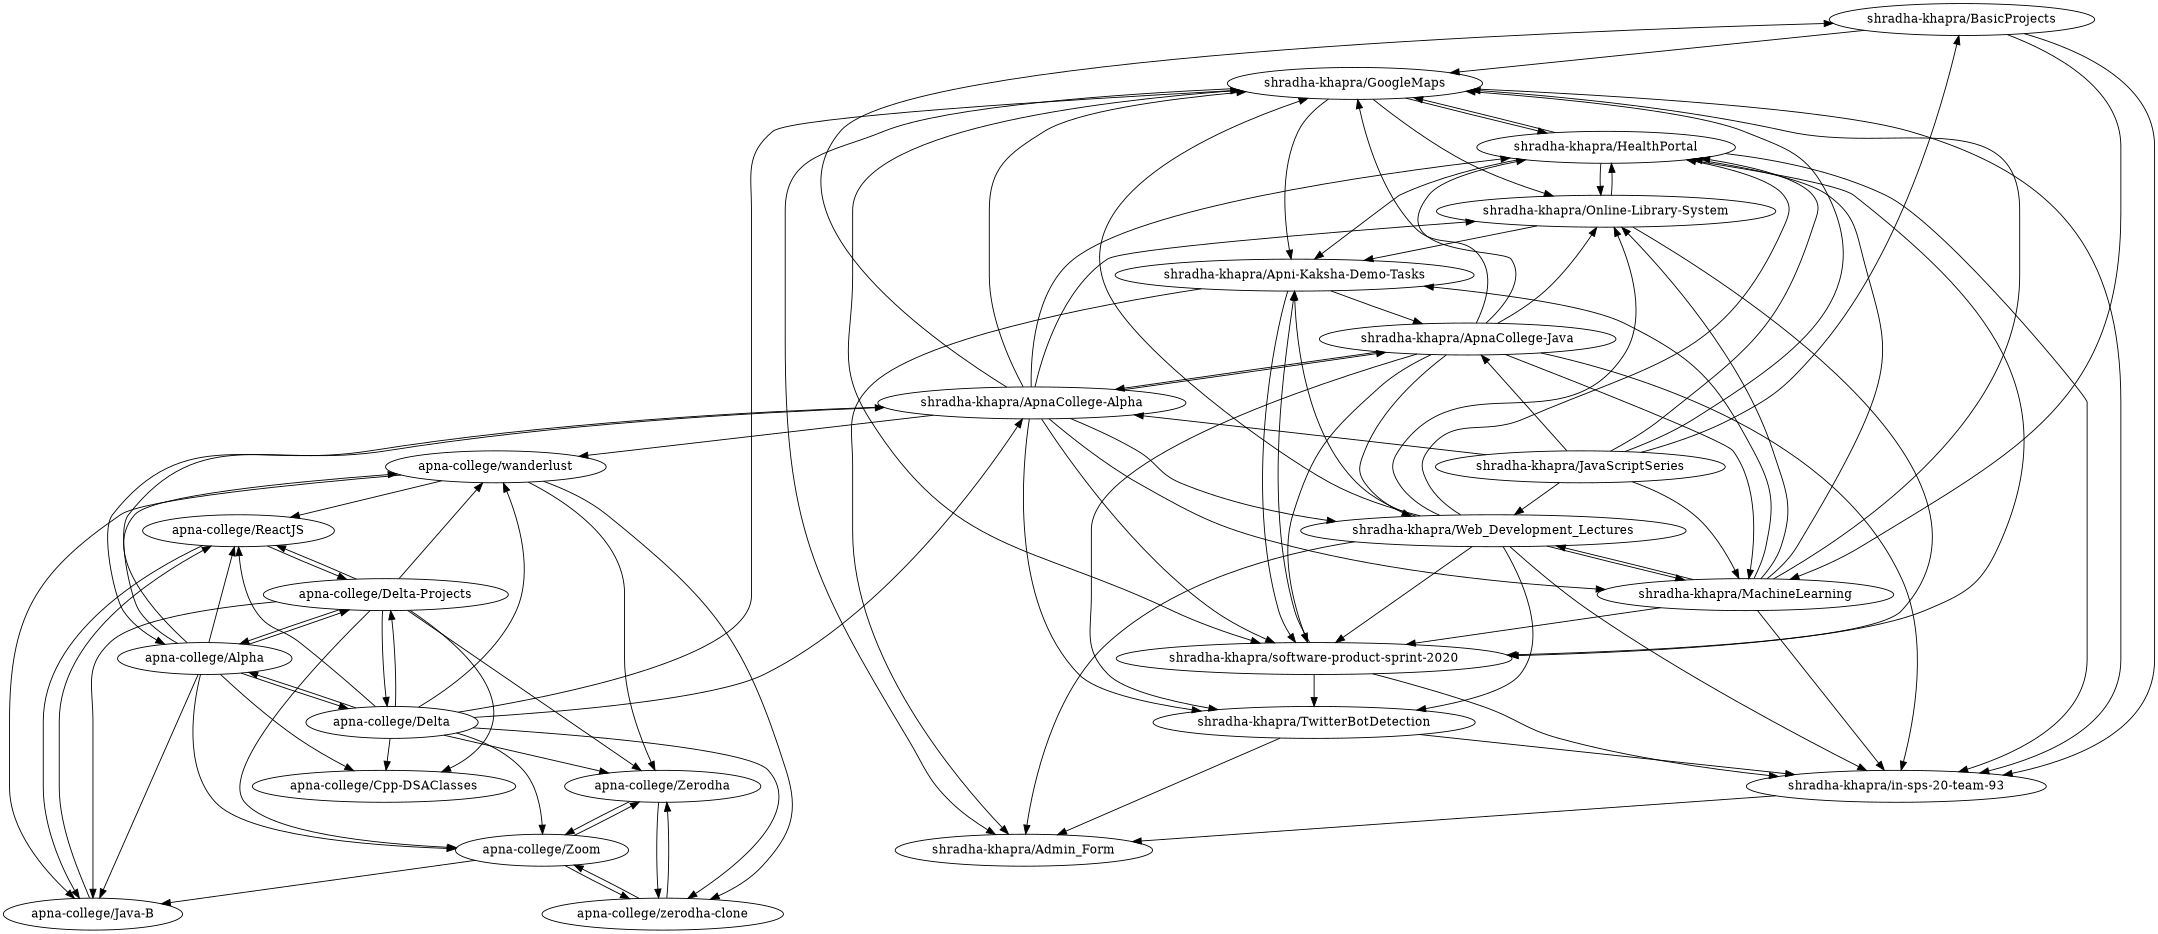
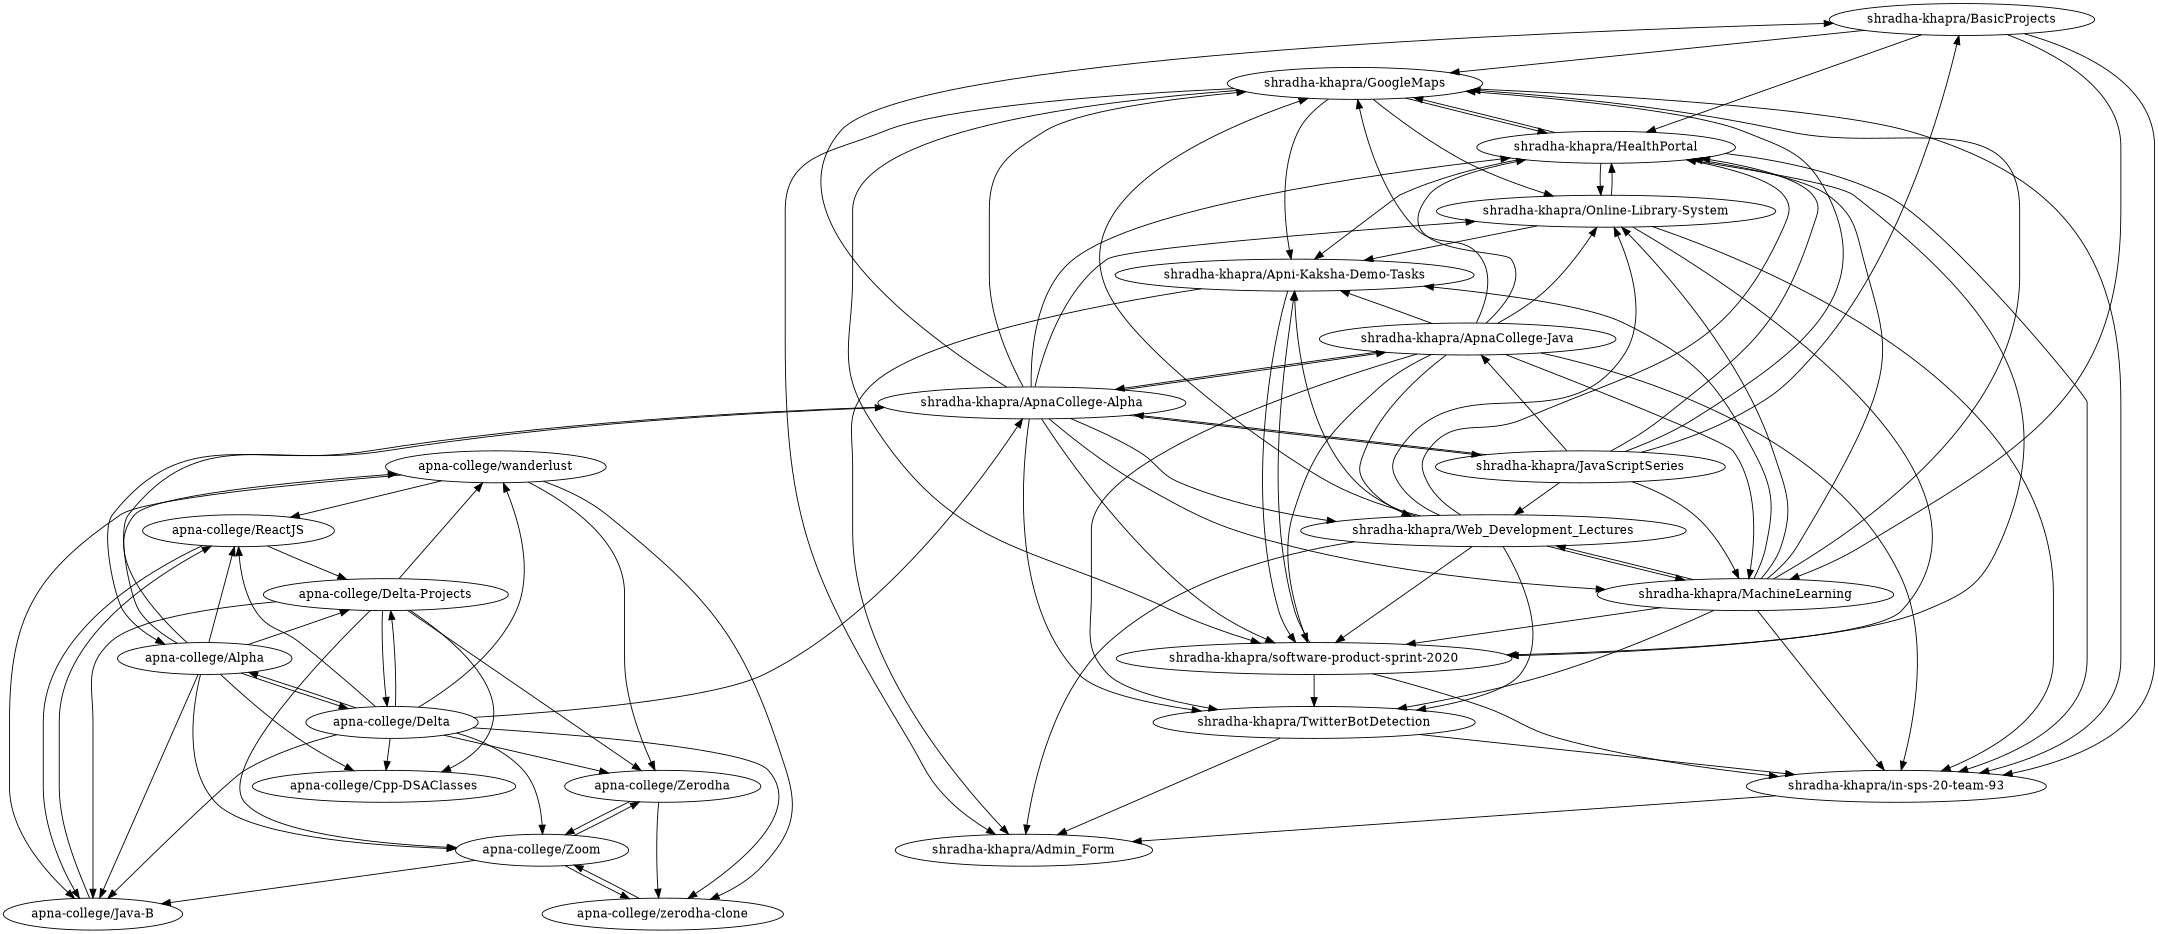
edge "shradha-khapra/BasicProjects" -> "shradha-khapra/HealthPortal": added
edge "apna-college/Delta" -> "shradha-khapra/GoogleMaps": now "apna-college/Delta" -> "apna-college/Java-B"
edge "shradha-khapra/Apni-Kaksha-Demo-Tasks" -> "shradha-khapra/ApnaCollege-Java": reversed
edge "shradha-khapra/ApnaCollege-Alpha" -> "apna-college/wanderlust": now "shradha-khapra/ApnaCollege-Alpha" -> "shradha-khapra/JavaScriptSeries"
edge "apna-college/Delta-Projects" -> "apna-college/ReactJS": removed
edge "apna-college/Delta-Projects" -> "apna-college/Alpha": removed
edge "shradha-khapra/Web_Development_Lectures" -> "shradha-khapra/in-sps-20-team-93": now "shradha-khapra/Online-Library-System" -> "shradha-khapra/in-sps-20-team-93"
edge "shradha-khapra/MachineLearning" -> "shradha-khapra/TwitterBotDetection": added
edge "apna-college/zerodha-clone" -> "apna-college/Zerodha": removed
